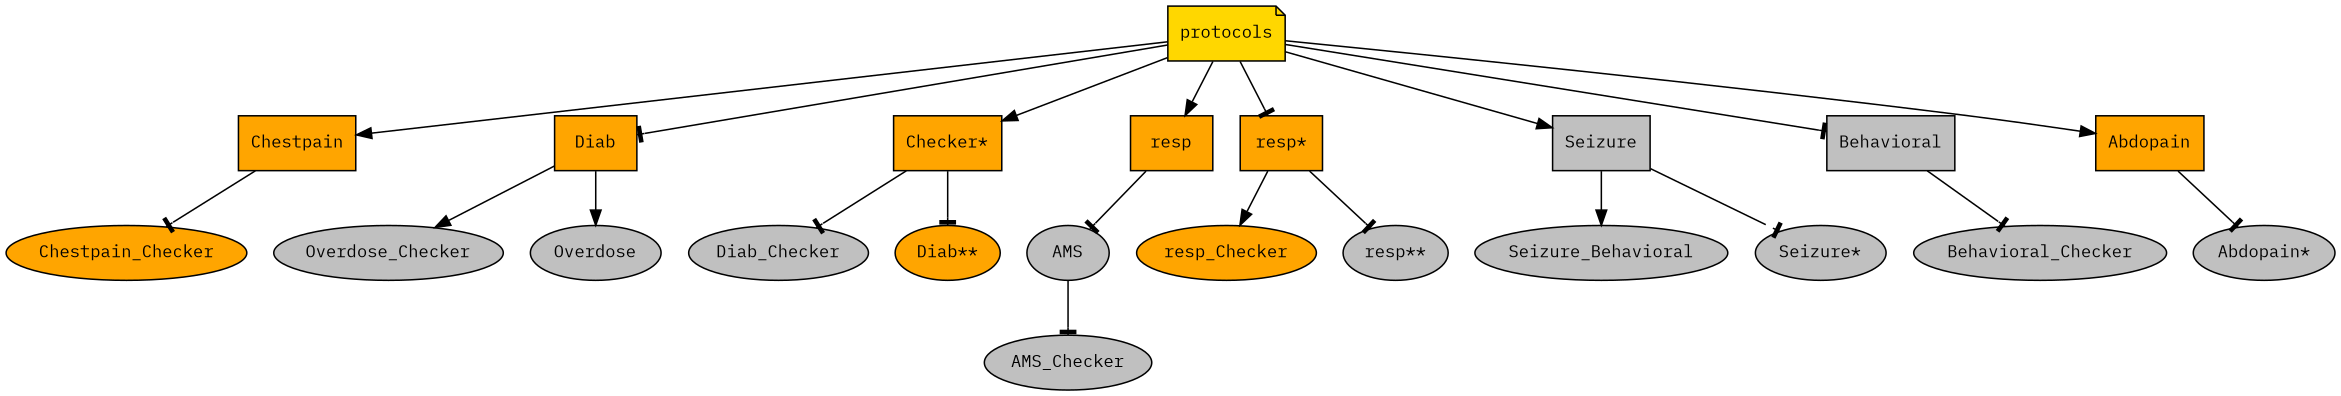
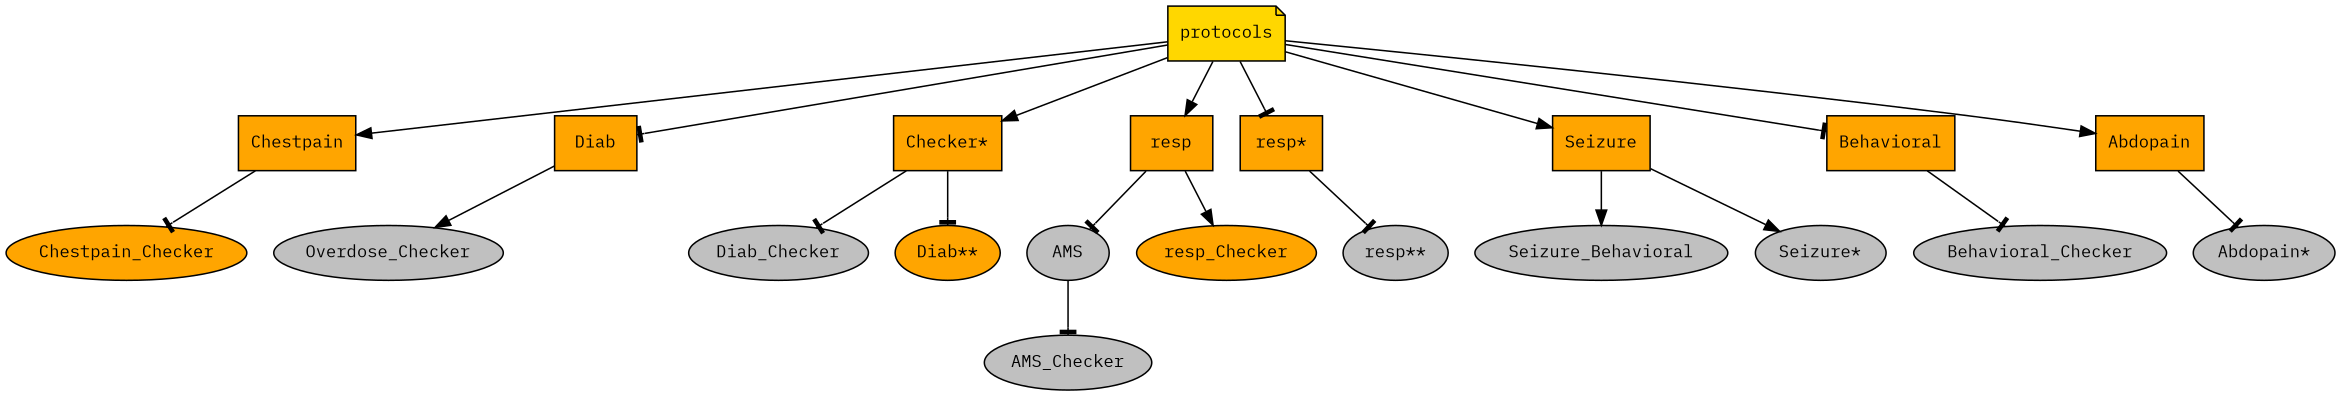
node "Seizure": fillcolor gray -> orange
node "Behavioral": fillcolor gray -> orange
edge "resp*" -> "resp_Checker": now "resp" -> "resp_Checker"
edge "Seizure" -> "Seizure*": arrowhead tee -> normal
node "Overdose": removed
